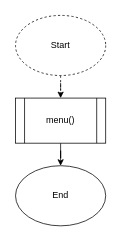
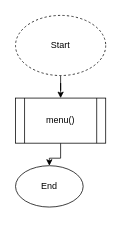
edge "Start" -> "menu()": style dashed -> solid
node "End": size 90x60 -> 68x41
